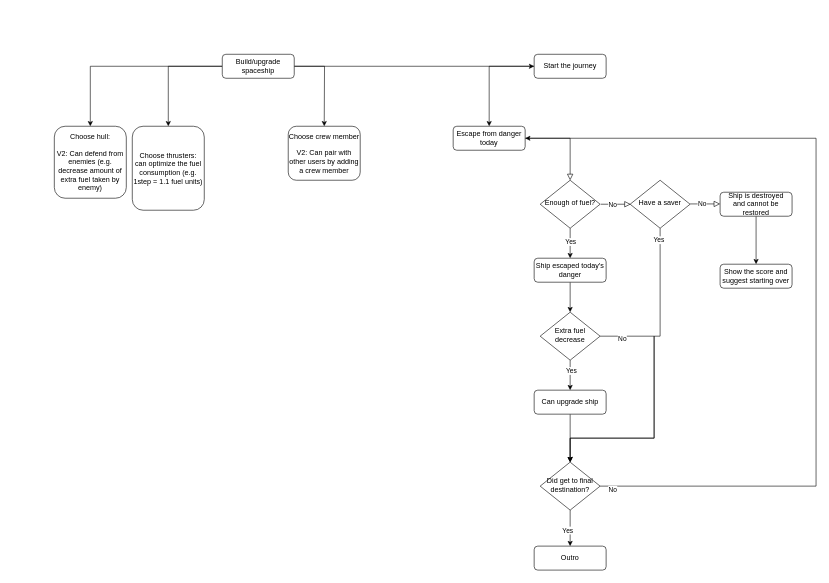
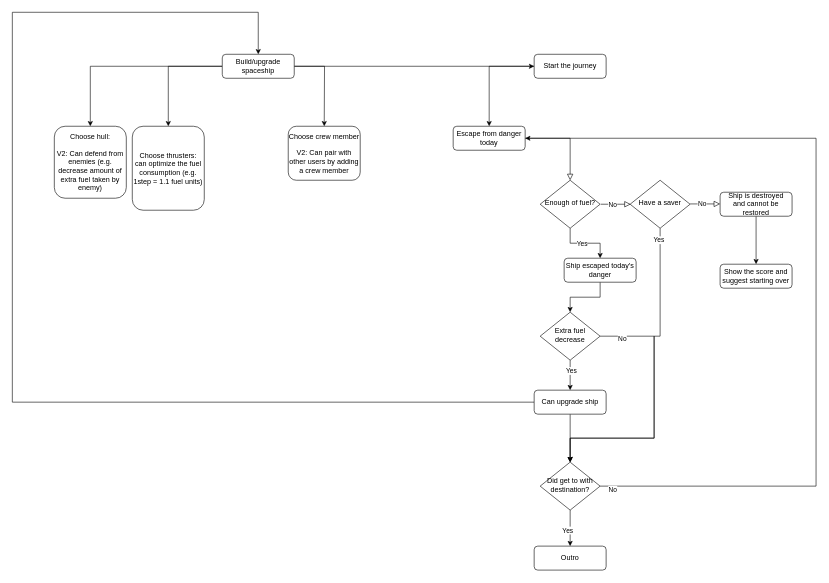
node "Ship escaped today's danger": moved (570, 270) -> (600, 270)
edge "Can upgrade ship" -> "Build/upgrade spaceship": added
node "Did get to final destination?": label "Did get to final destination?" -> "Did get to with destination?"
